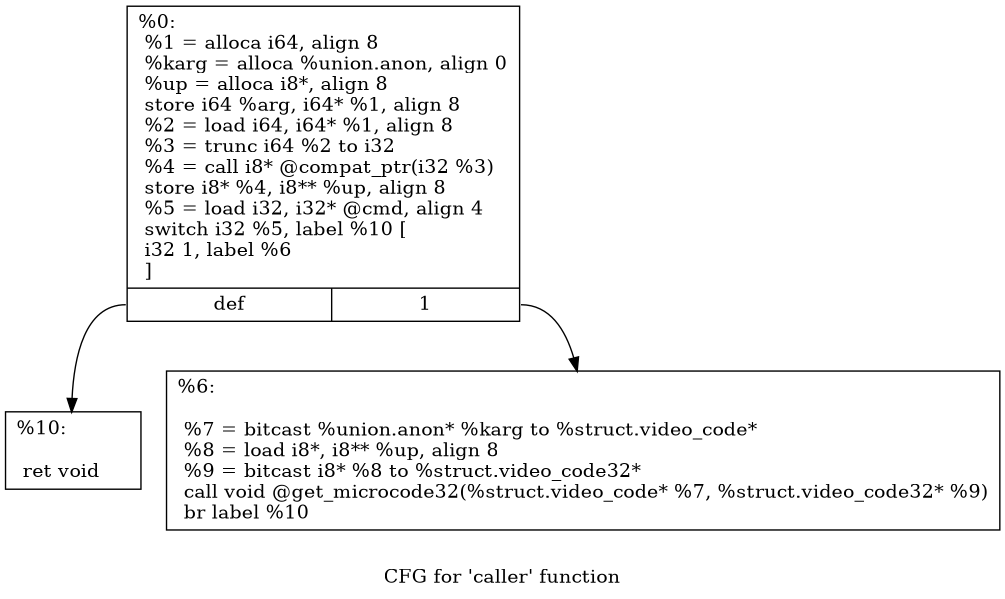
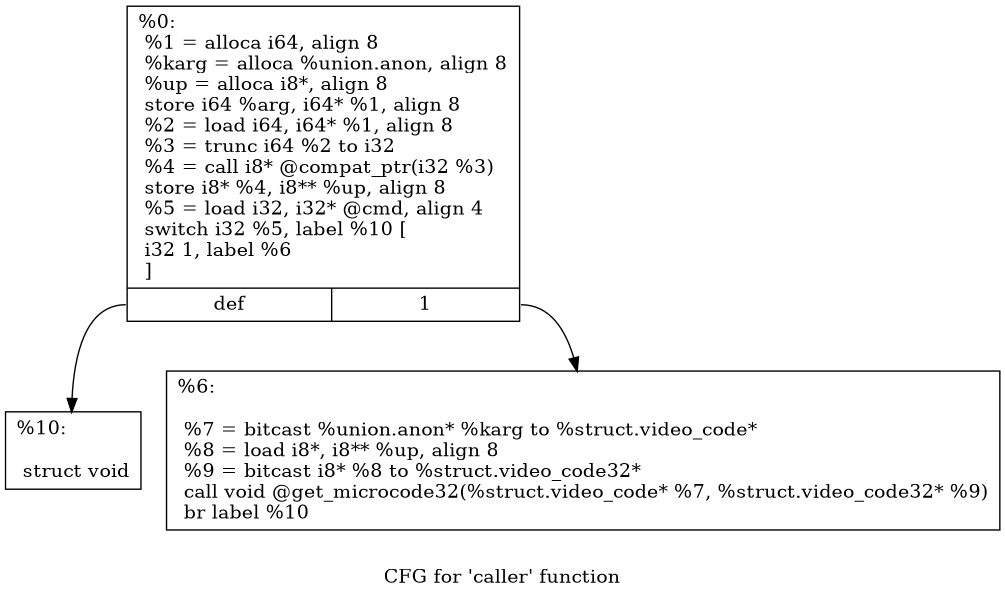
node "%0:": text "%karg = alloca %union.anon, align 0" -> "%karg = alloca %union.anon, align 8"
node "%10:": text "ret void" -> "struct void"
